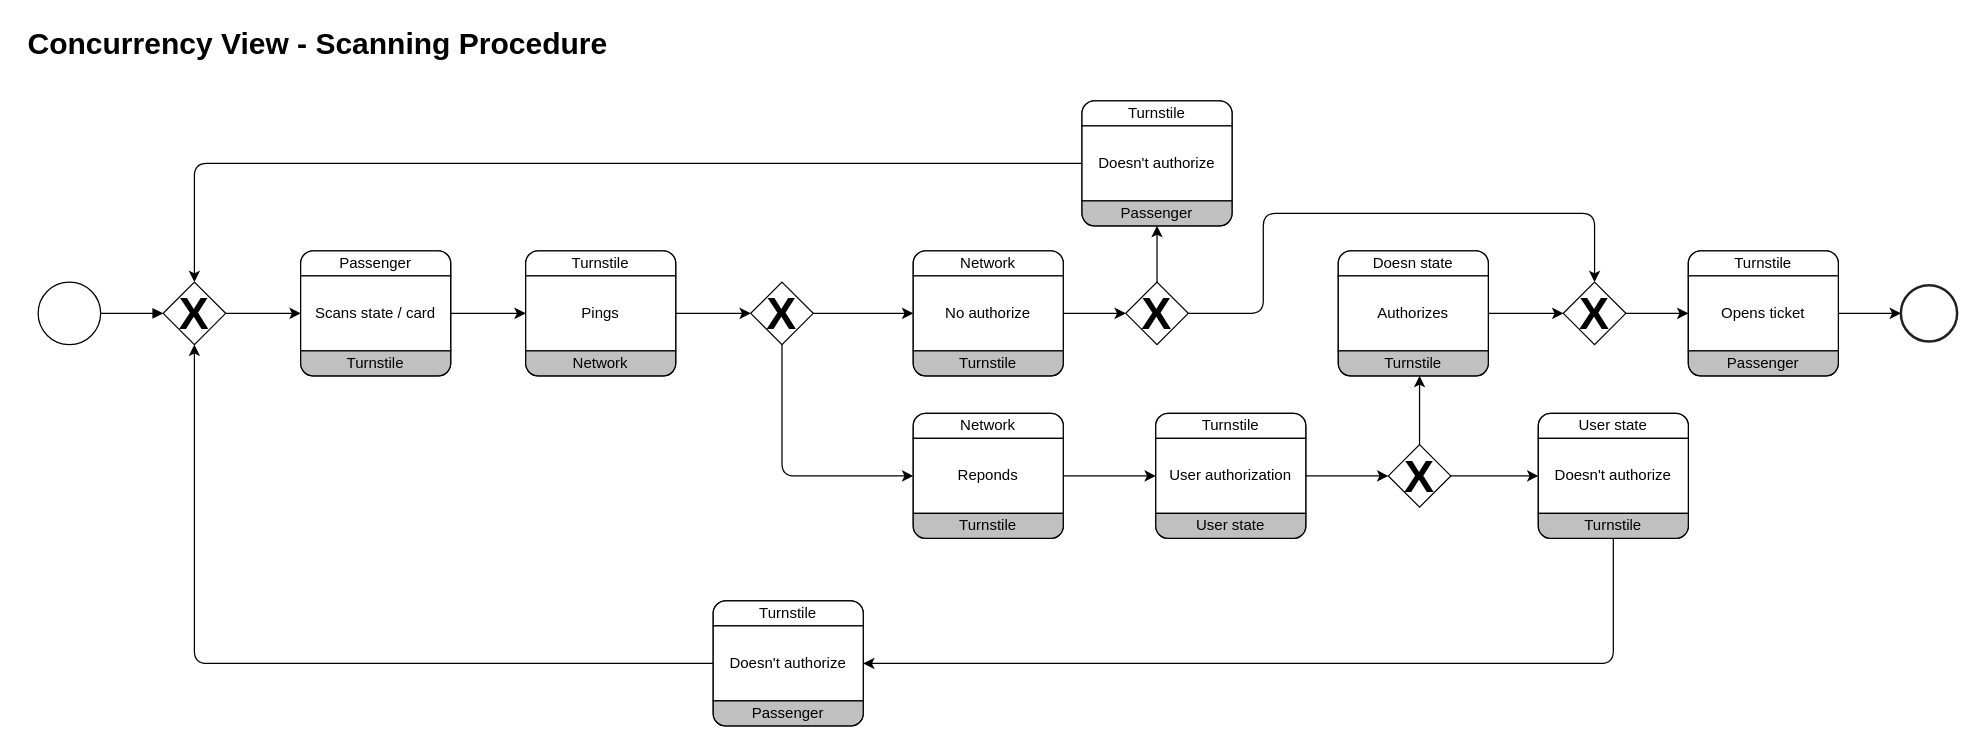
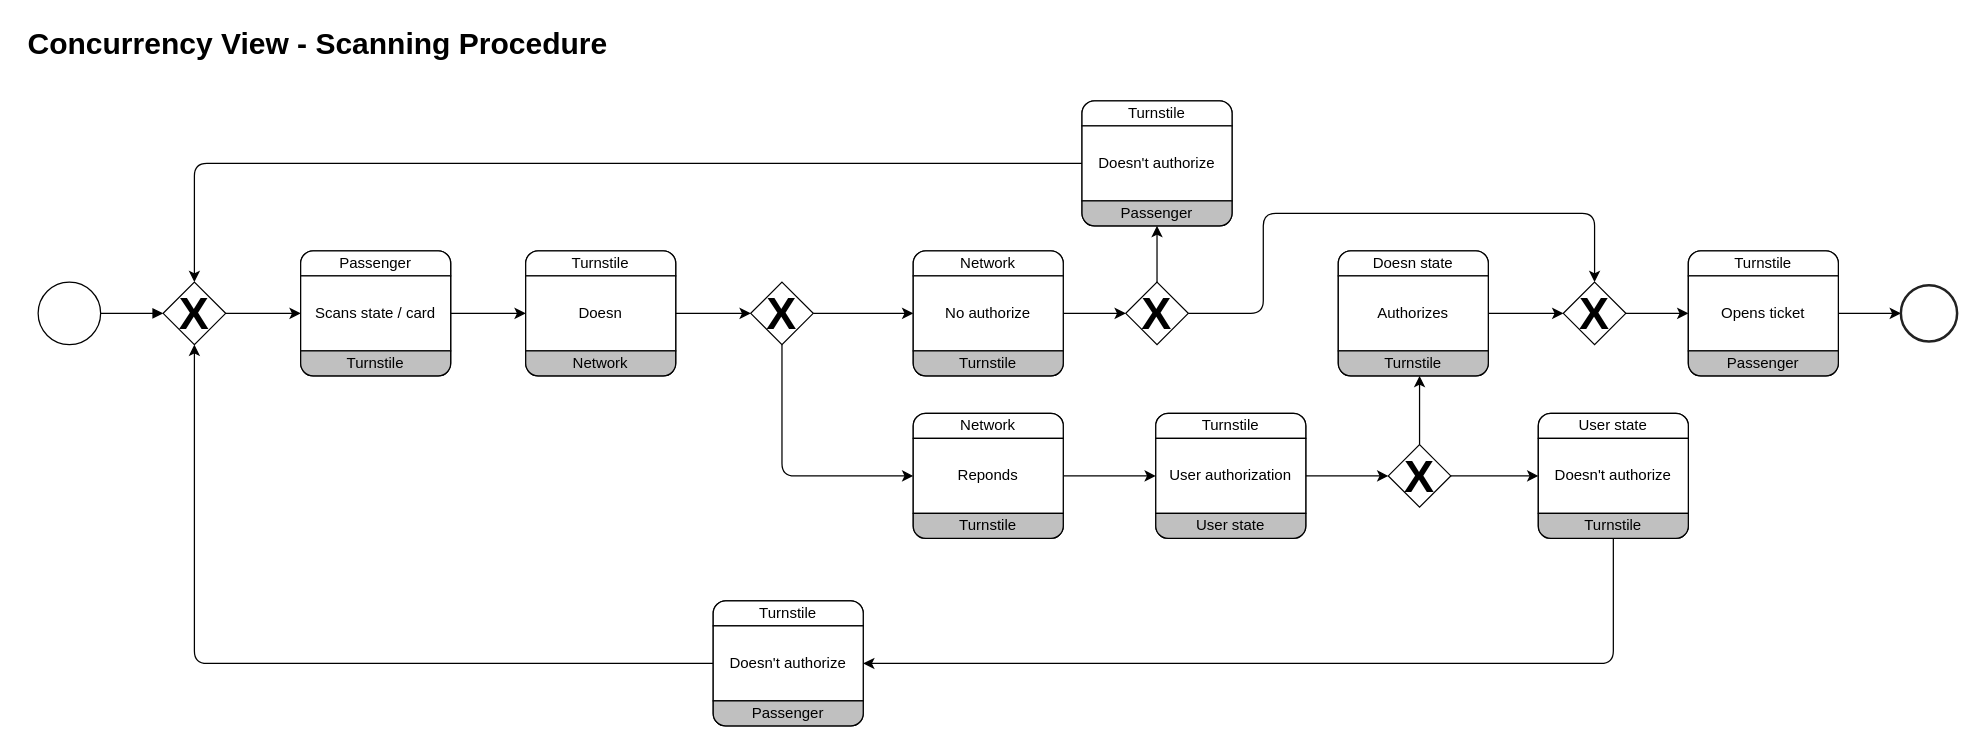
node "Pings": label "Pings" -> "Doesn"
